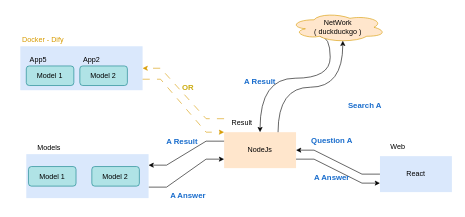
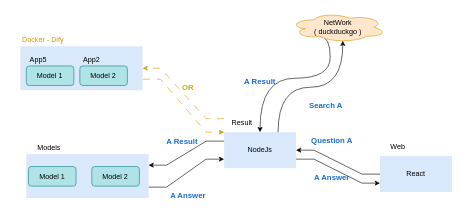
node "Search A": moved (365, 105) -> (326, 105)
node "NodeJs": fillcolor #ffe6cc -> #dae8fc
